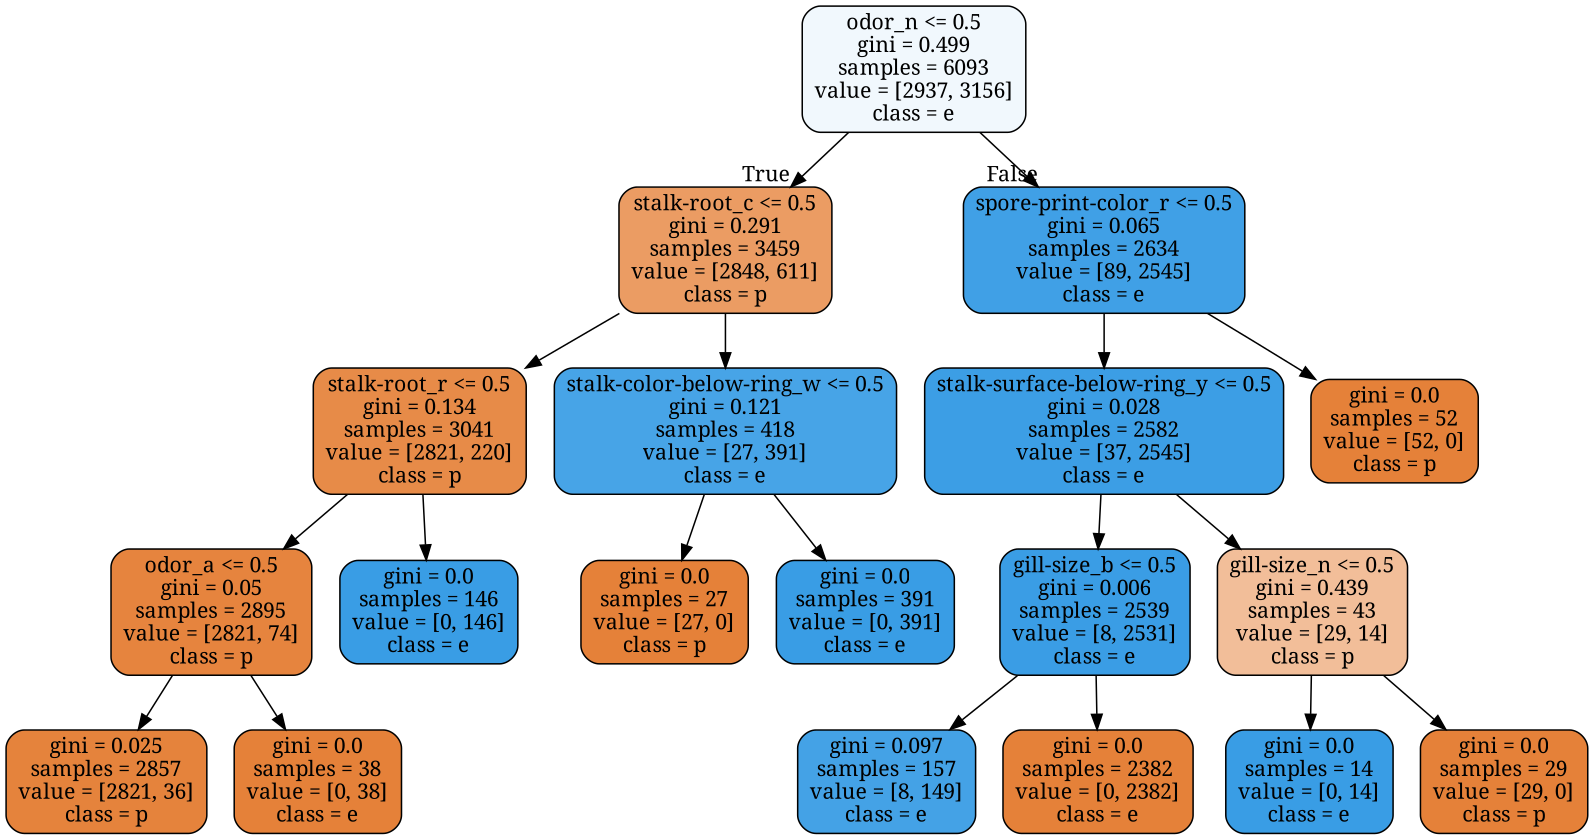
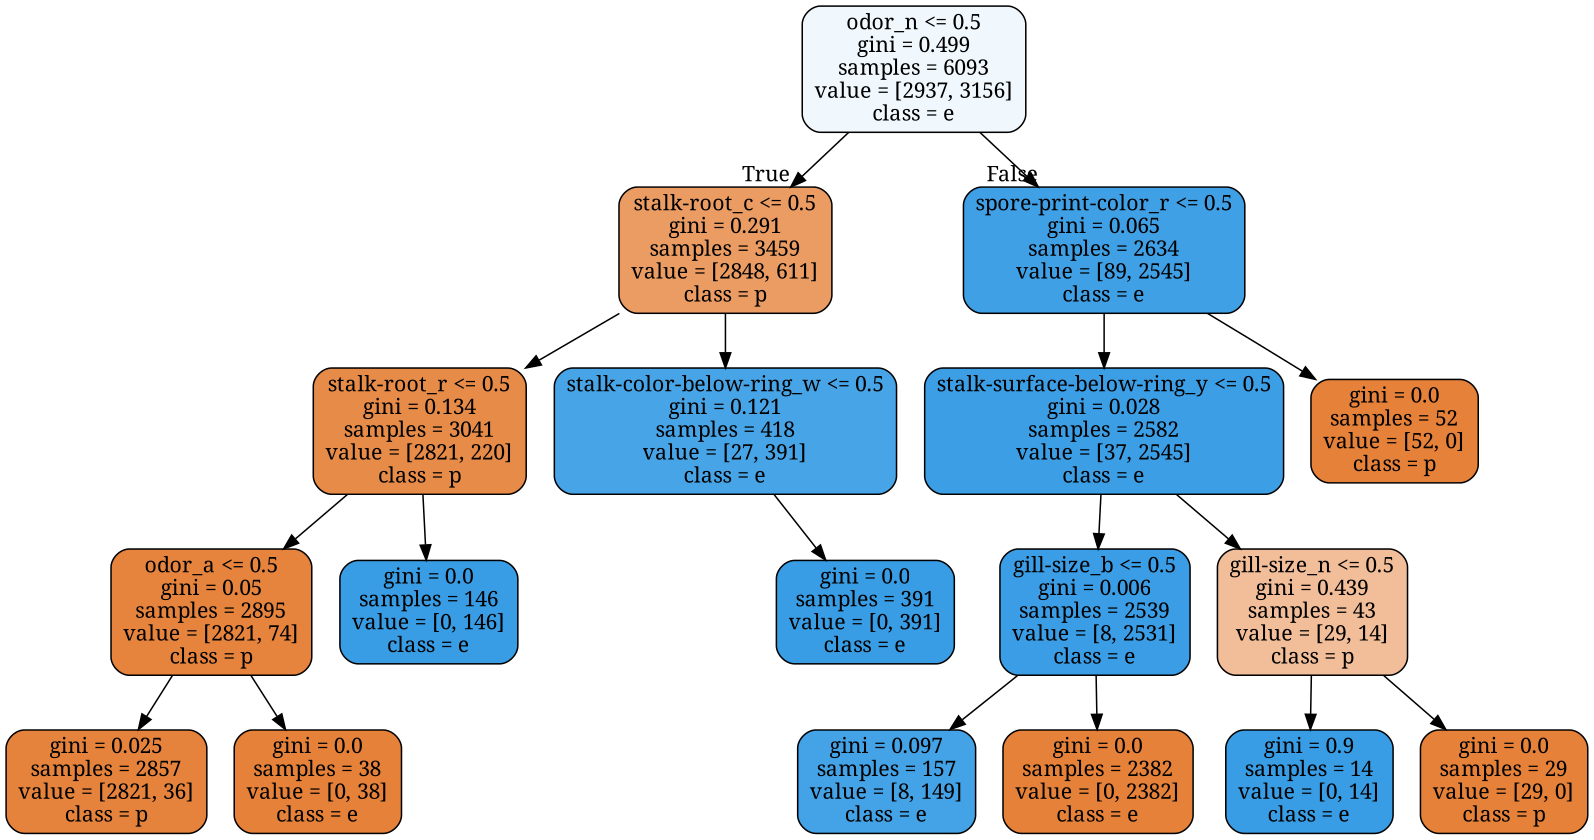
node "gini = 0.0 samples = 27 value = [27, 0] class = p": removed
node "gini = 0.0 samples = 14 value = [0, 14] class = e": label "gini = 0.0 samples = 14 value = [0, 14] class = e" -> "gini = 0.9 samples = 14 value = [0, 14] class = e"
